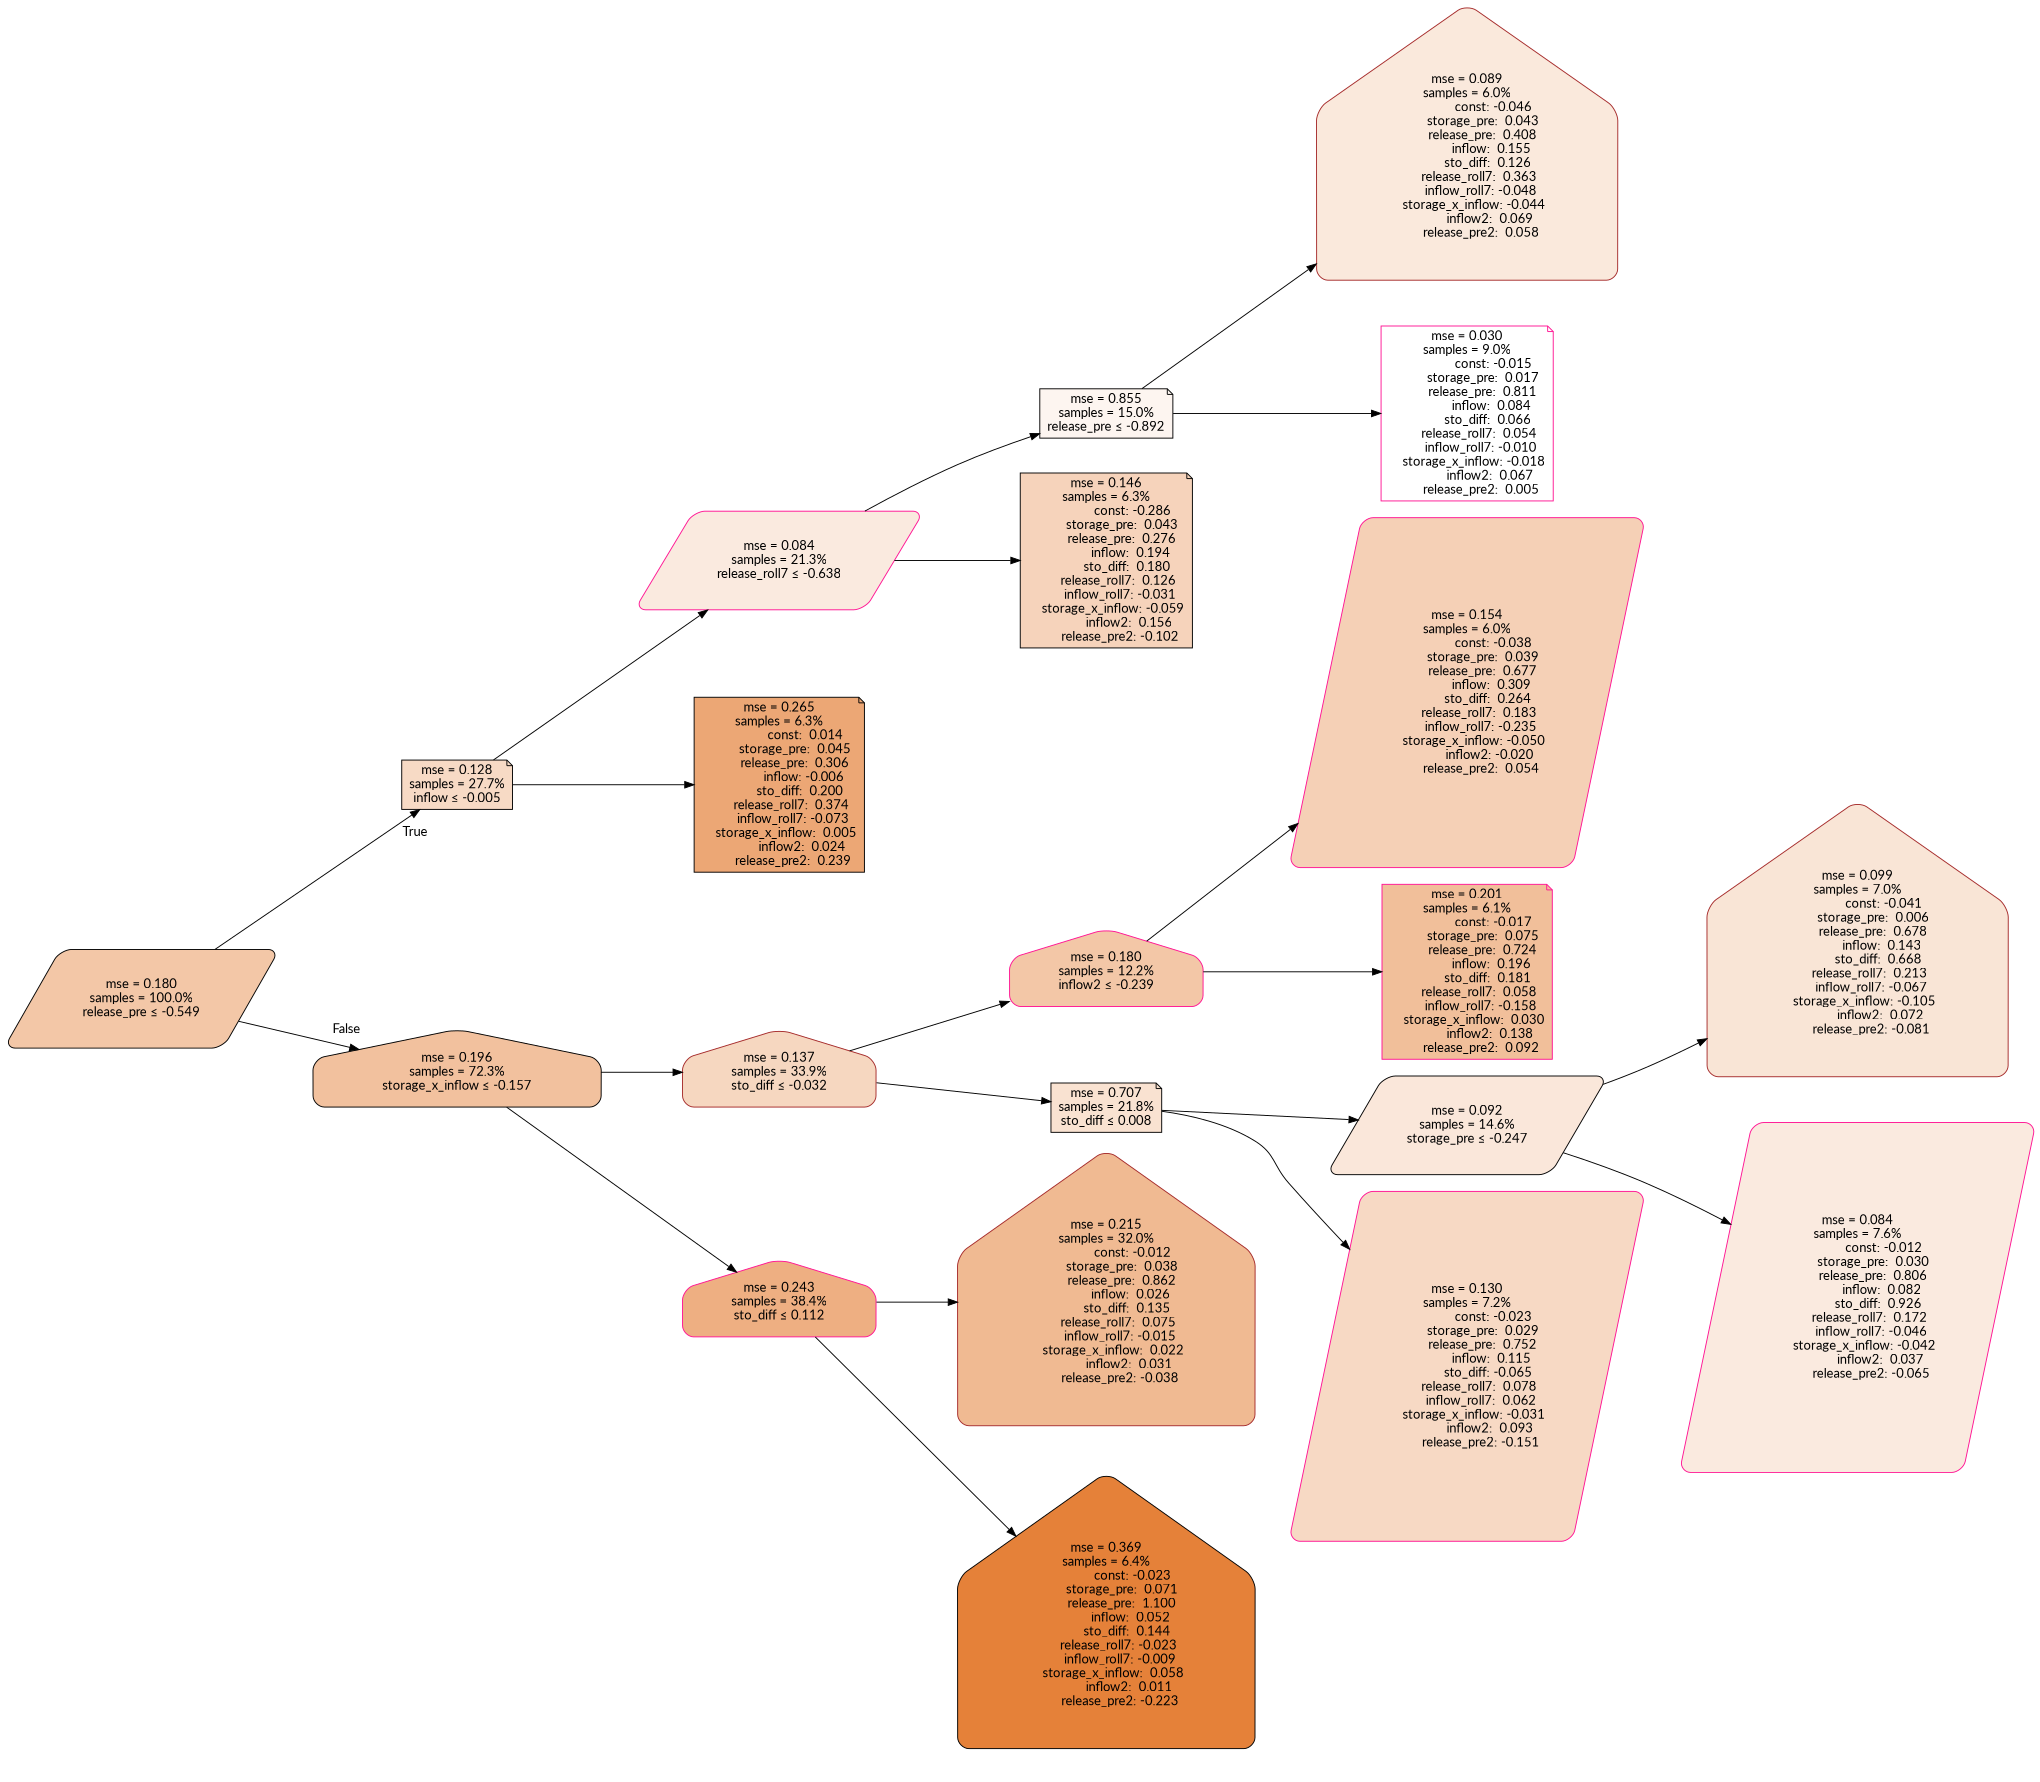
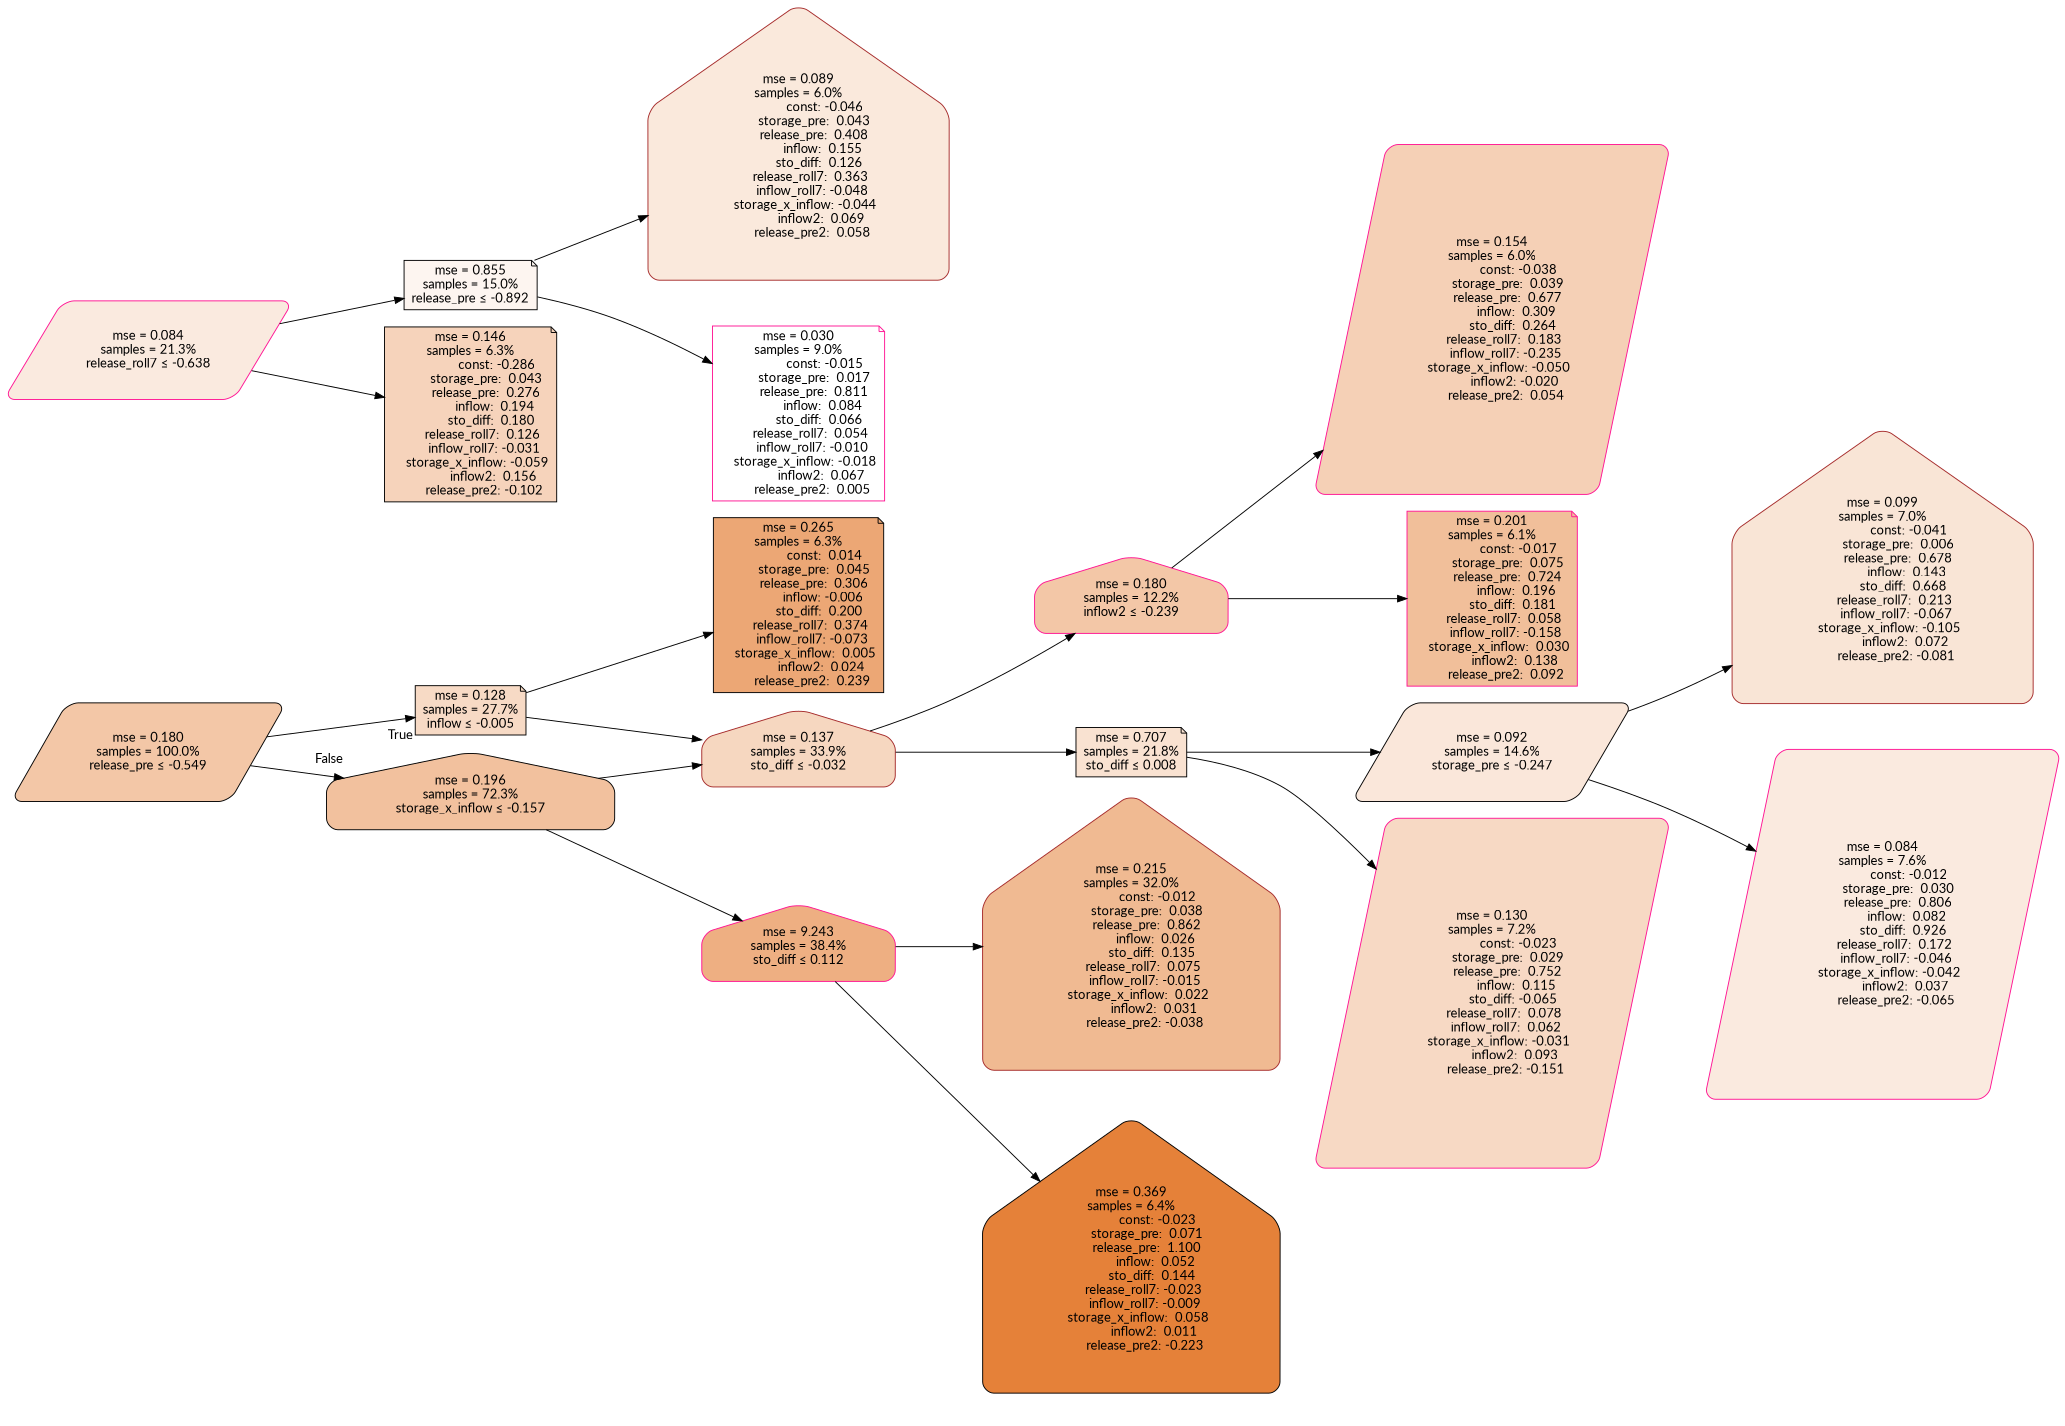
edge "mse = 0.128 samples = 27.7% inflow ≤ -0.005" -> "mse = 0.084 samples = 21.3% release_roll7 ≤ -0.638": now "mse = 0.128 samples = 27.7% inflow ≤ -0.005" -> "mse = 0.137 samples = 33.9% sto_diff ≤ -0.032"
node "mse = 0.243 samples = 38.4% sto_diff ≤ 0.112": label "mse = 0.243 samples = 38.4% sto_diff ≤ 0.112" -> "mse = 9.243 samples = 38.4% sto_diff ≤ 0.112"
